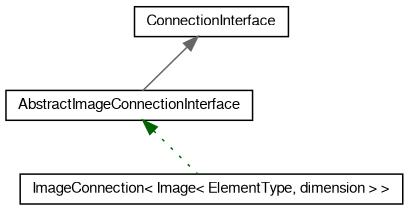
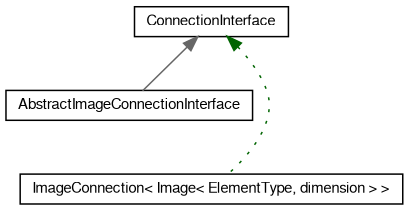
edge "ImageConnection< Image< ElementType, dimension > >" -> "AbstractImageConnectionInterface": now "ImageConnection< Image< ElementType, dimension > >" -> "ConnectionInterface"
